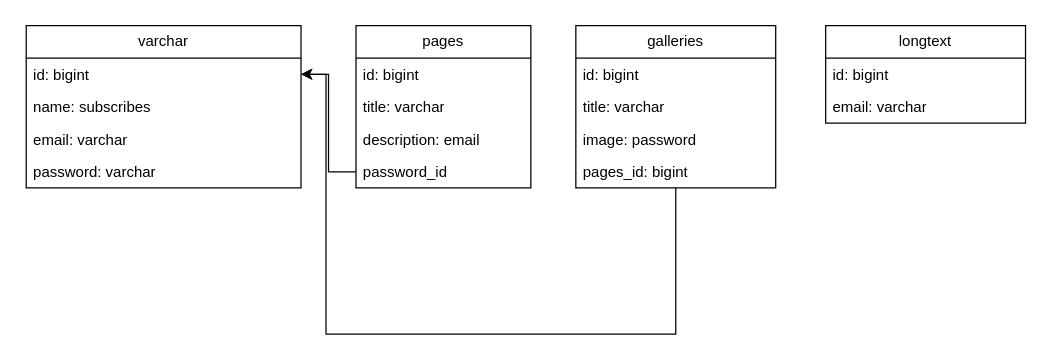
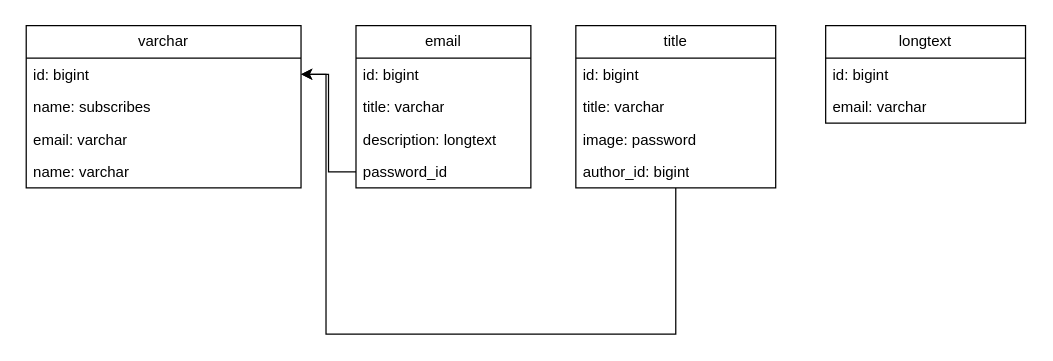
node "pages": label "pages" -> "email"
node "galleries": label "galleries" -> "title"
node "description: email": label "description: email" -> "description: longtext"
node "password: varchar": label "password: varchar" -> "name: varchar"
node "pages_id: bigint": label "pages_id: bigint" -> "author_id: bigint"
